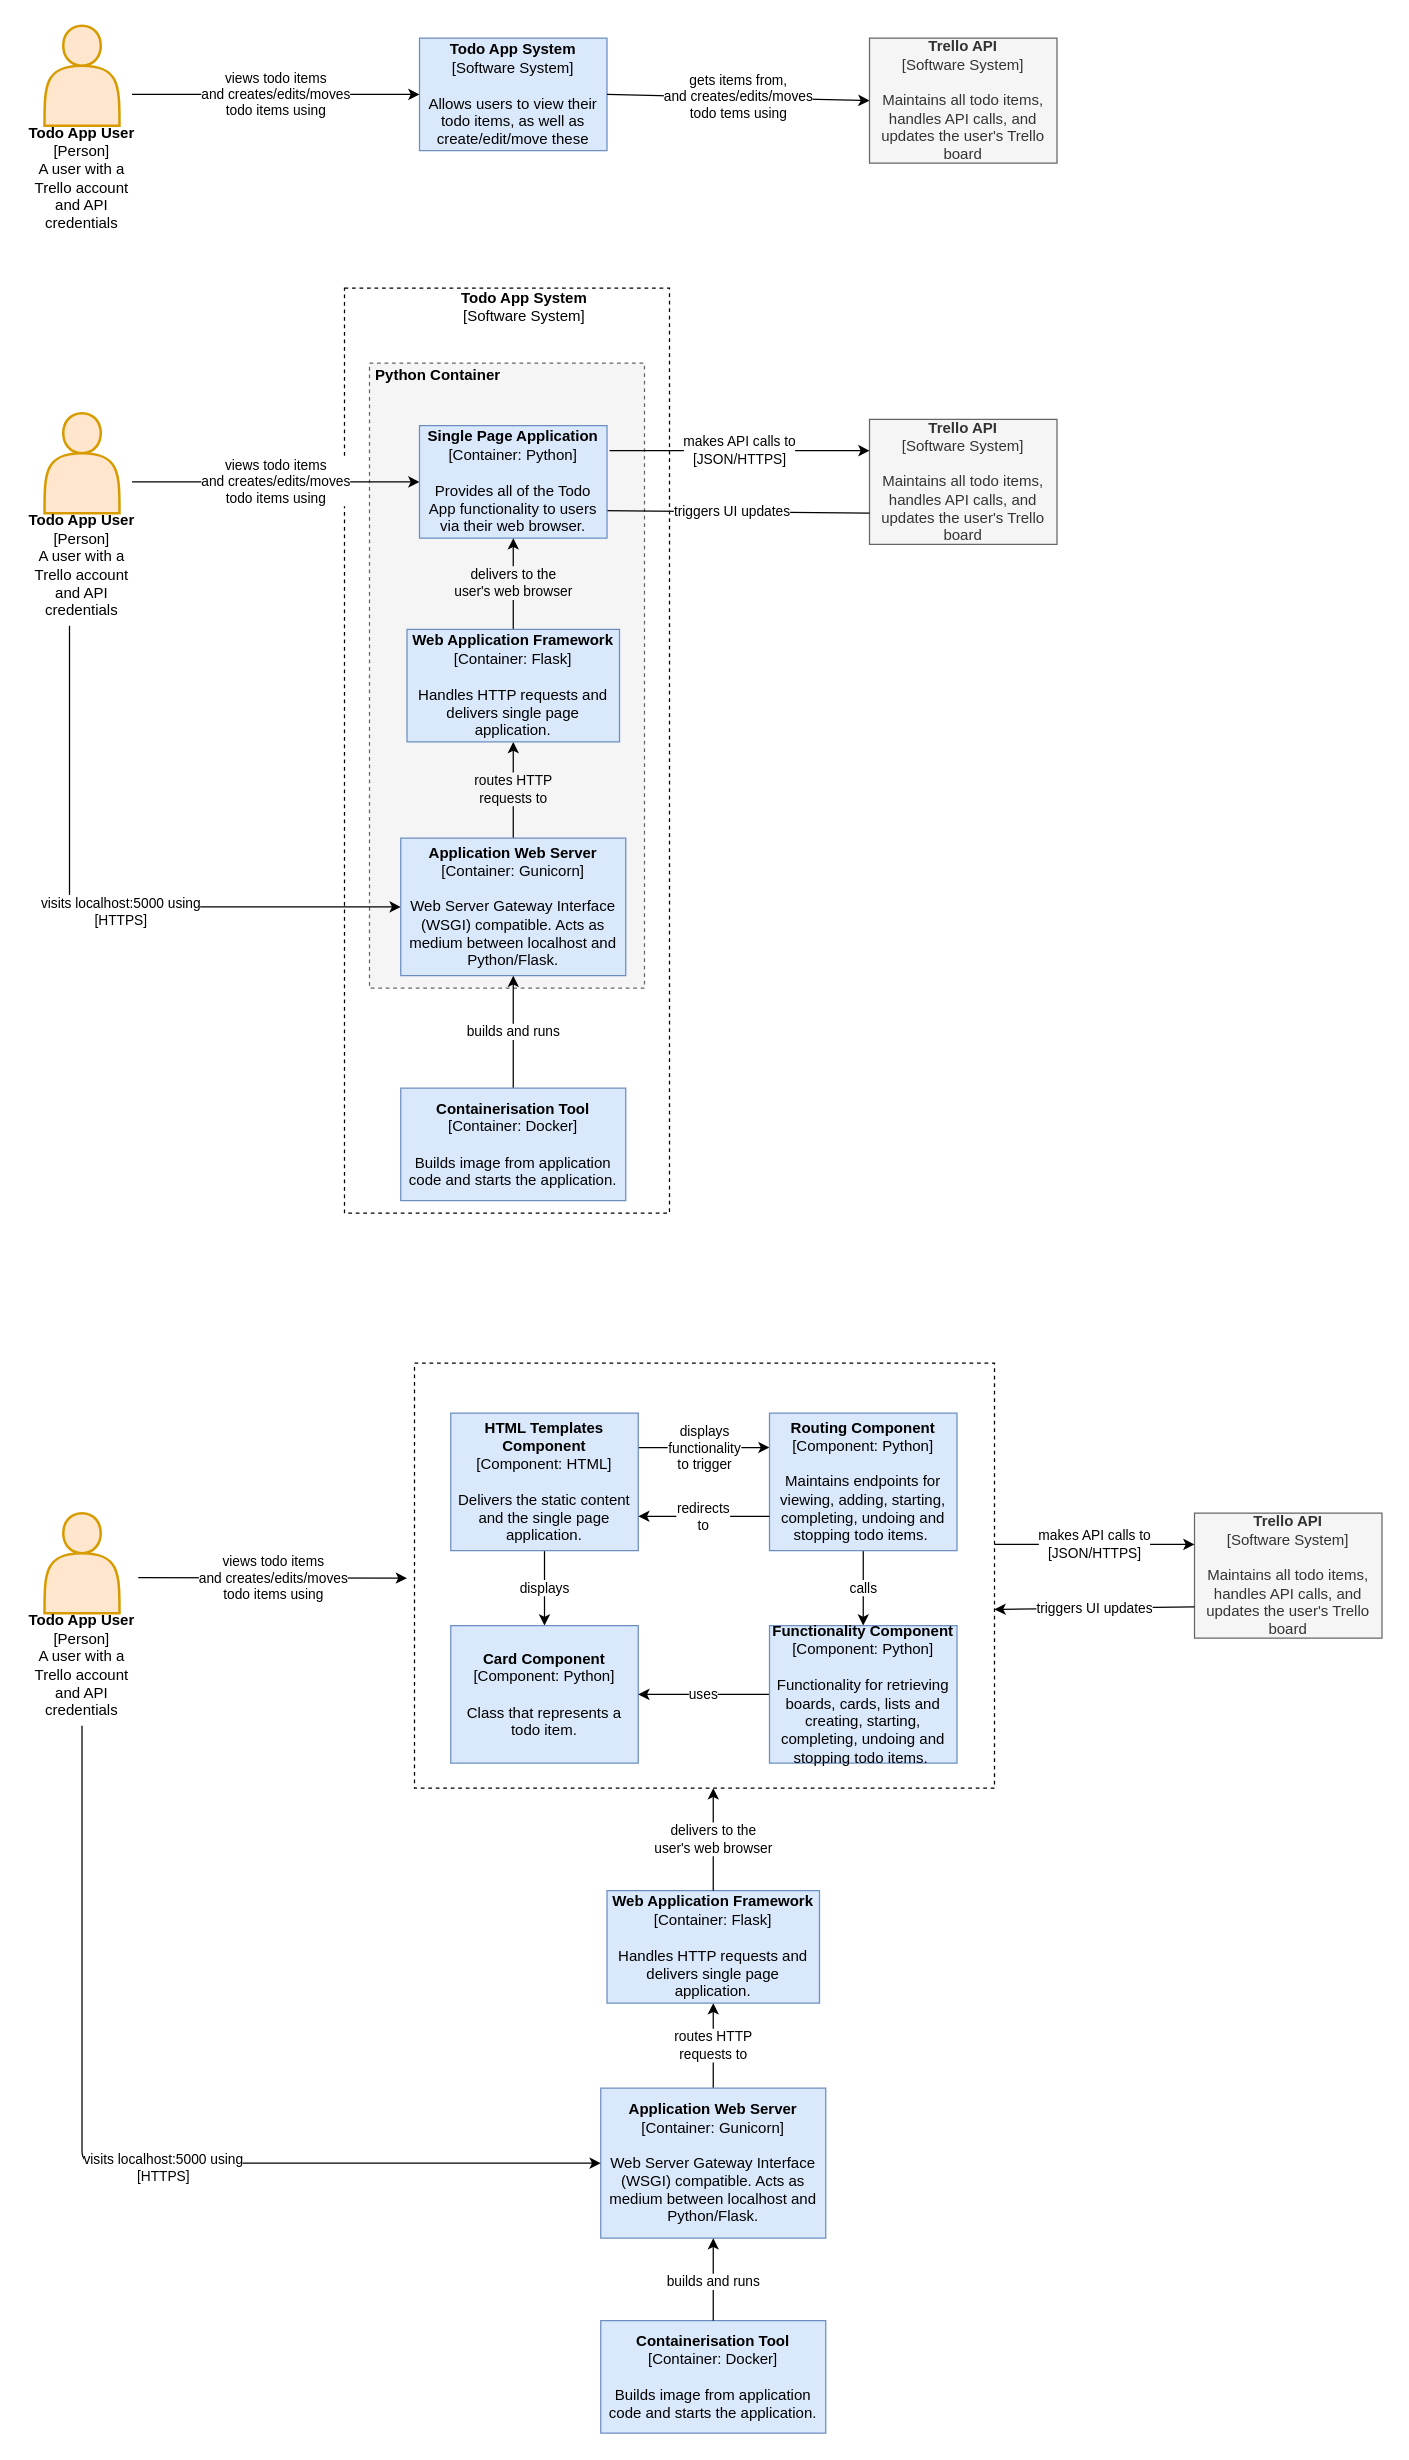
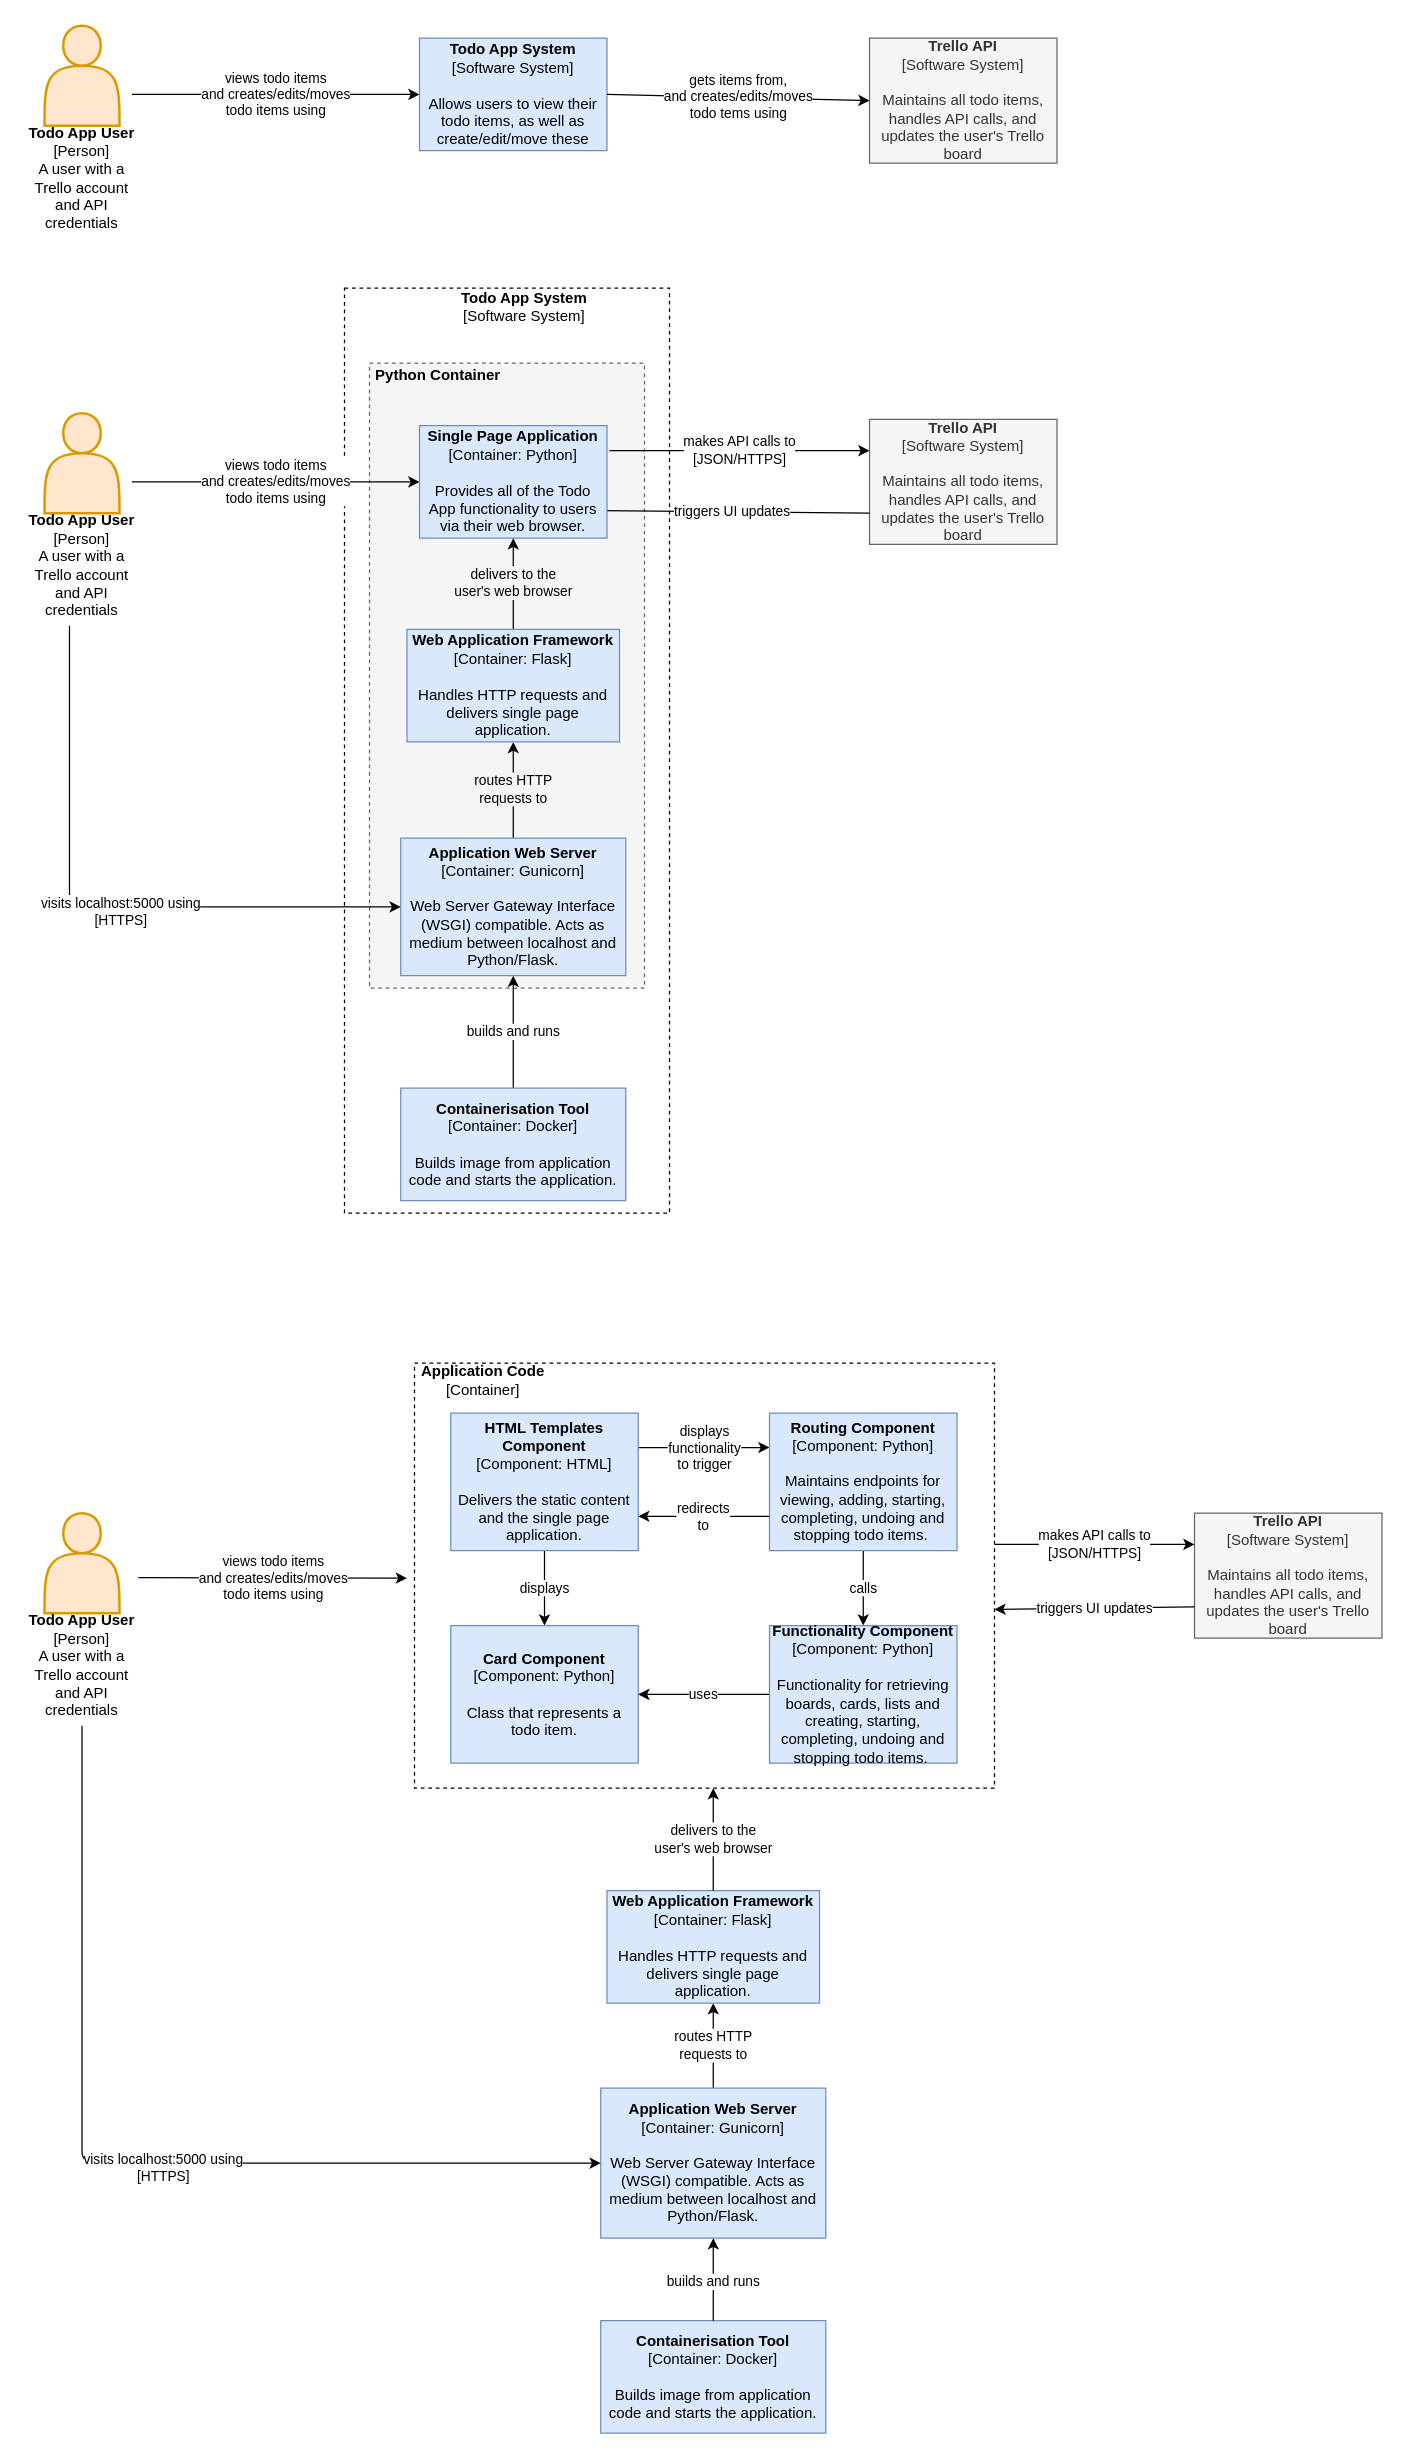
node "Application Code [Container]": added
